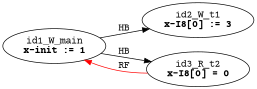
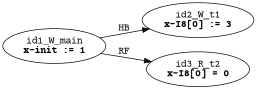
edge "id1_W_main" -> "id3_R_t2": label "HB" -> "RF"
edge "id3_R_t2" -> "id1_W_main": removed, label "RF"
